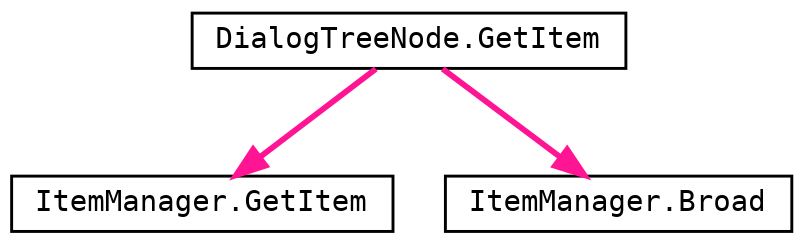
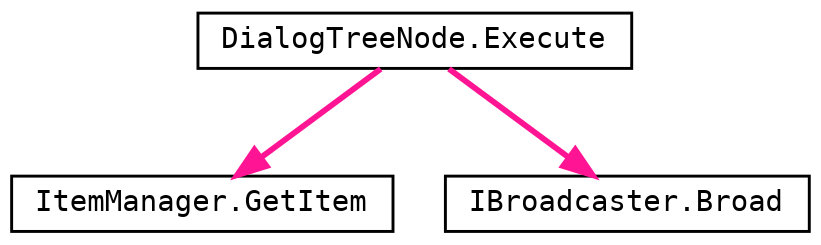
node "DialogTreeNode.GetItem": label "DialogTreeNode.GetItem" -> "DialogTreeNode.Execute"
node "ItemManager.Broad": label "ItemManager.Broad" -> "IBroadcaster.Broad"
